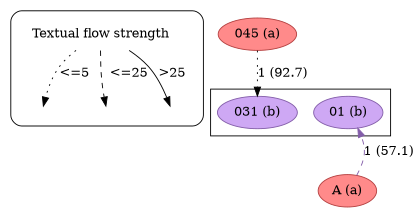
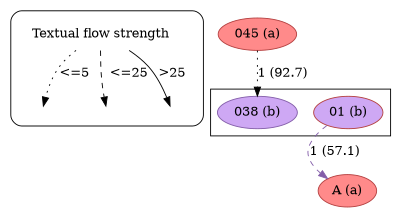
node "031 (b)": label "031 (b)" -> "038 (b)"
node "01 (b)": color #835da9 -> #b43f3f
edge "A (a)" -> "01 (b)": reversed
